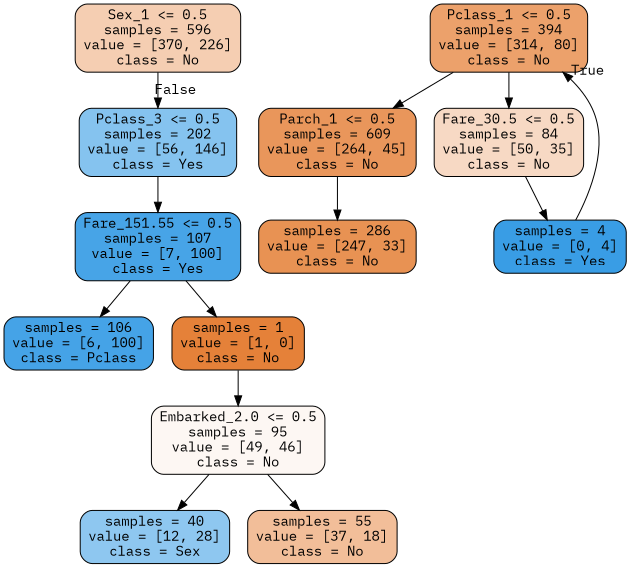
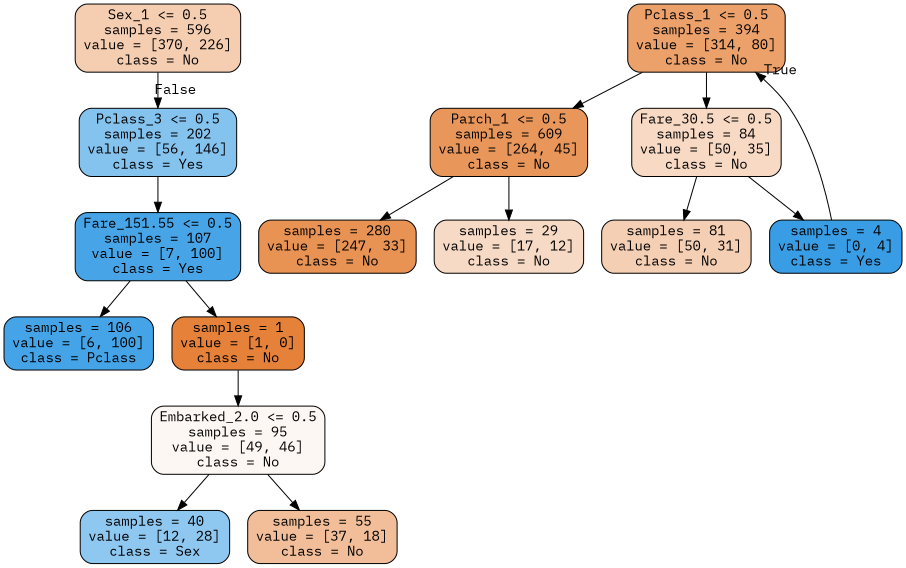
node "samples = 286 value = [247, 33] class = No": label "samples = 286 value = [247, 33] class = No" -> "samples = 280 value = [247, 33] class = No"
node "samples = 29 value = [17, 12] class = No": added
node "samples = 81 value = [50, 31] class = No": added
